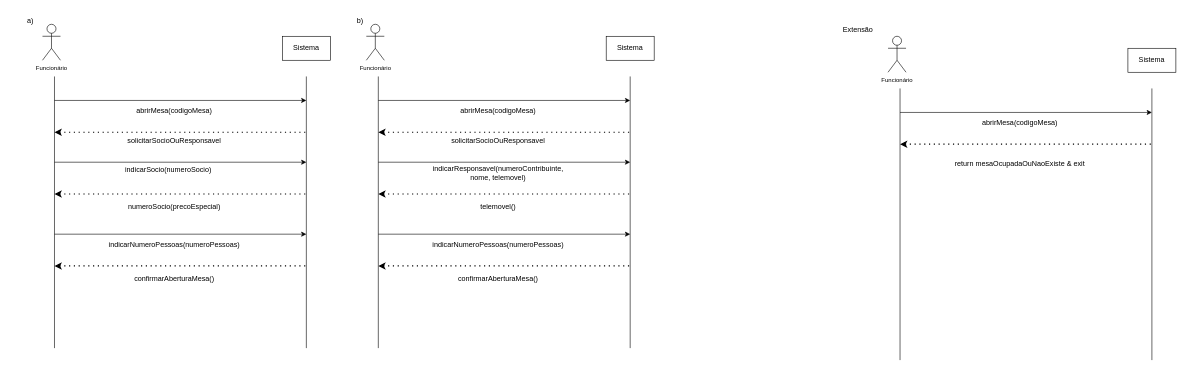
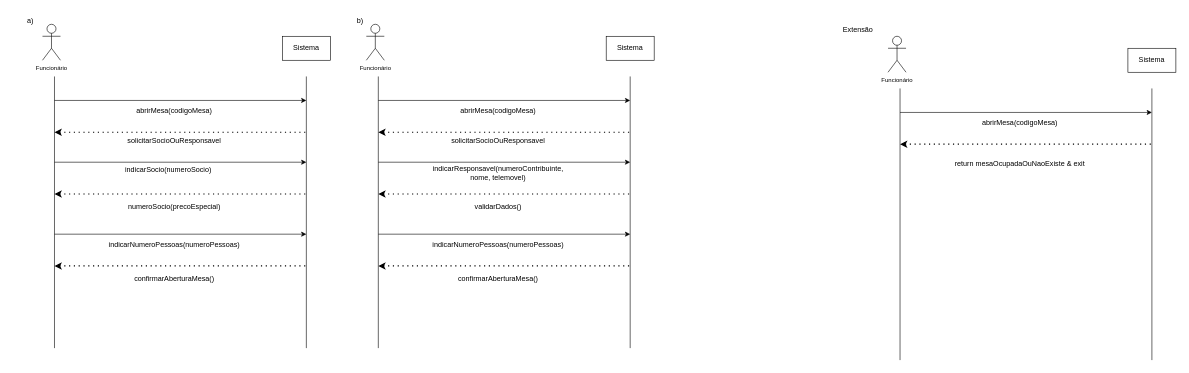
node "telemovel()": label "telemovel()" -> "validarDados()"
